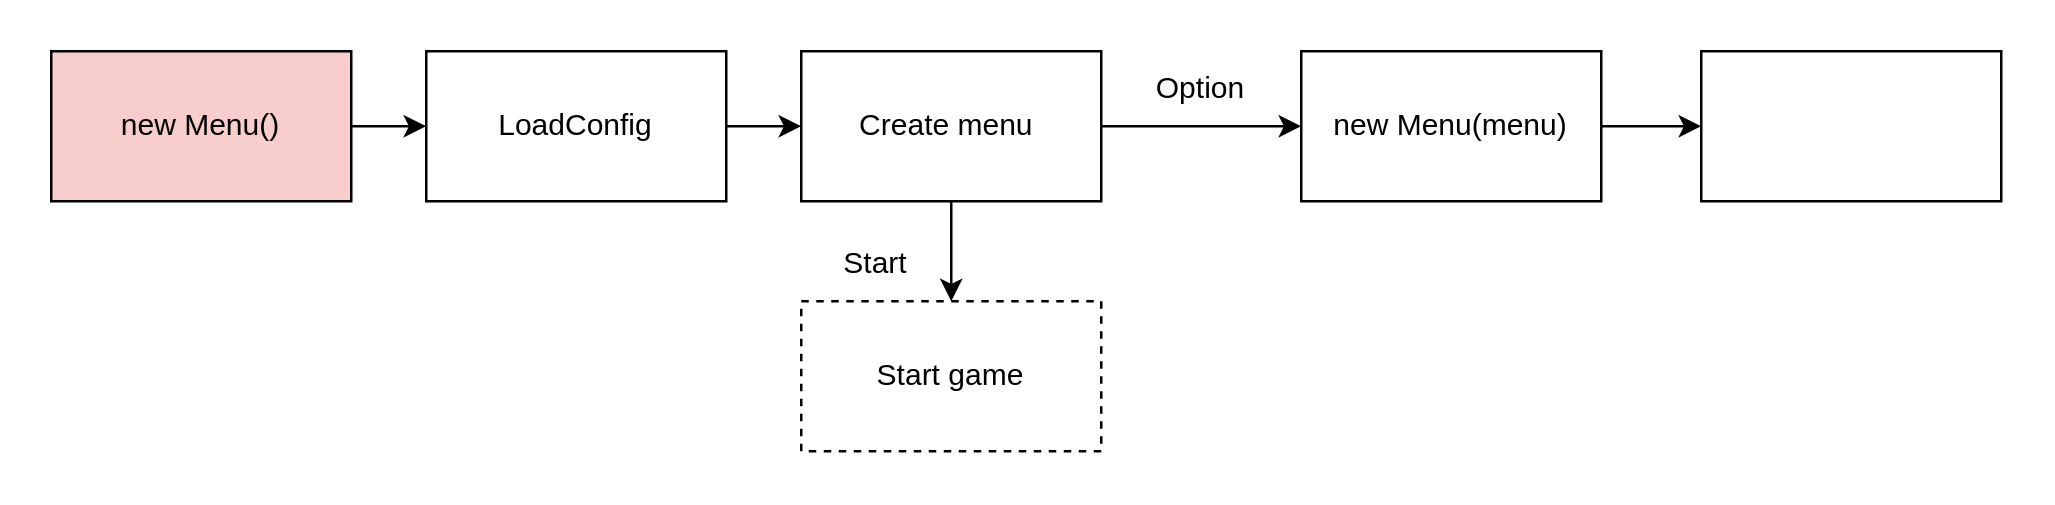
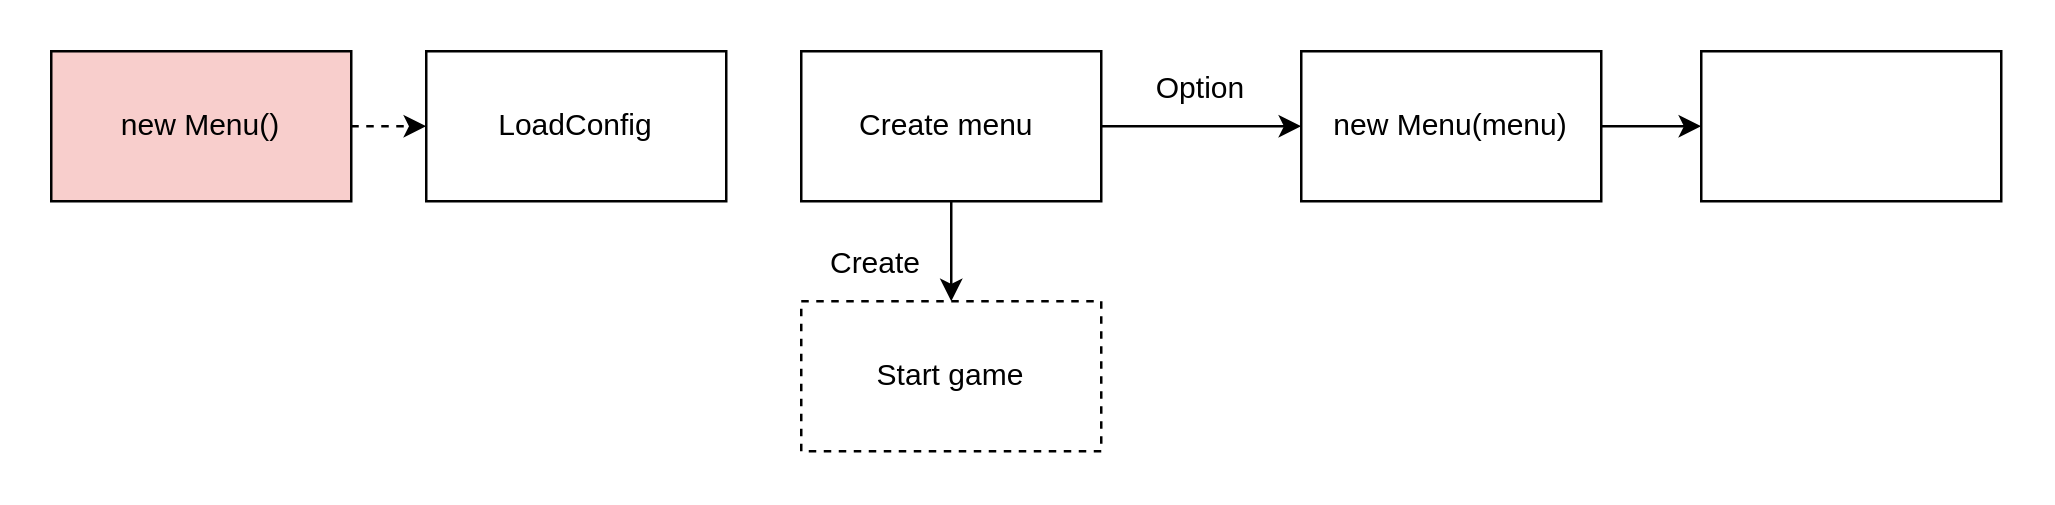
edge "new Menu()" -> "LoadConfig": style solid -> dashed
edge "LoadConfig" -> "Create menu": removed
node "Start": label "Start" -> "Create"
